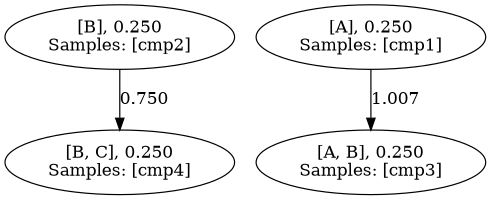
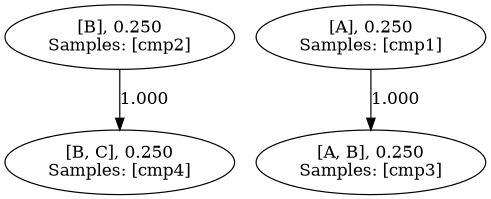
edge "[B], 0.250 Samples: [cmp2]" -> "[B, C], 0.250 Samples: [cmp4]": label "0.750" -> "1.000"
edge "[A], 0.250 Samples: [cmp1]" -> "[A, B], 0.250 Samples: [cmp3]": label "1.007" -> "1.000"
